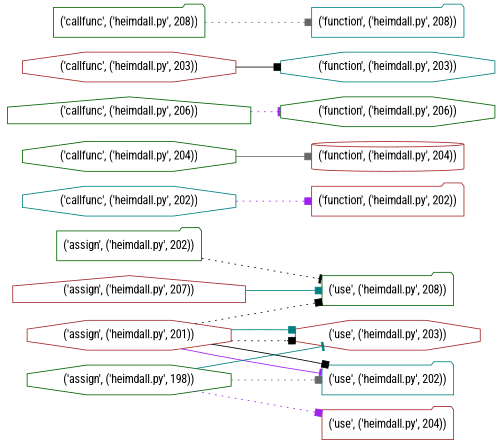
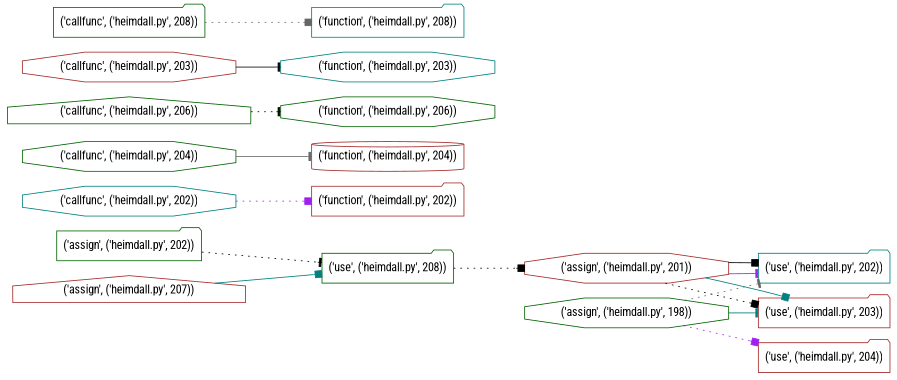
edge "('callfunc', ('heimdall.py', 203))" -> "('function', ('heimdall.py', 203))": arrowhead box -> tee
edge "('callfunc', ('heimdall.py', 206))" -> "('function', ('heimdall.py', 206))": color purple -> black
edge "('callfunc', ('heimdall.py', 204))" -> "('function', ('heimdall.py', 204))": arrowhead box -> tee
edge "('assign', ('heimdall.py', 201))" -> "('use', ('heimdall.py', 208))": reversed
node "('use', ('heimdall.py', 203))": shape octagon -> folder
edge "('assign', ('heimdall.py', 198))" -> "('use', ('heimdall.py', 202))": arrowhead box -> tee
